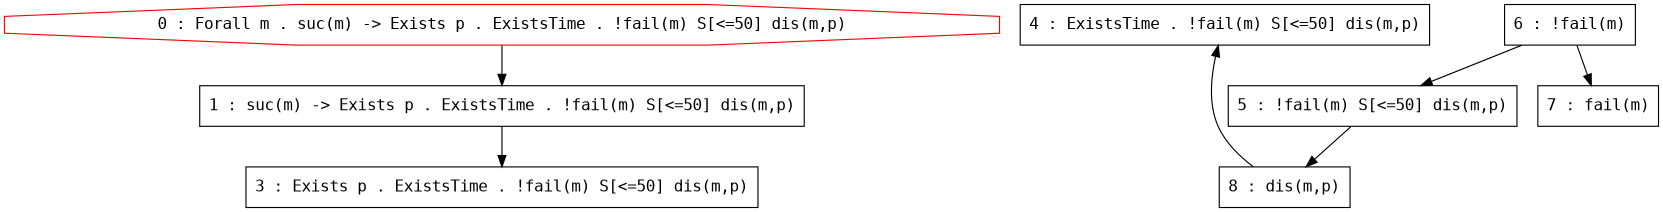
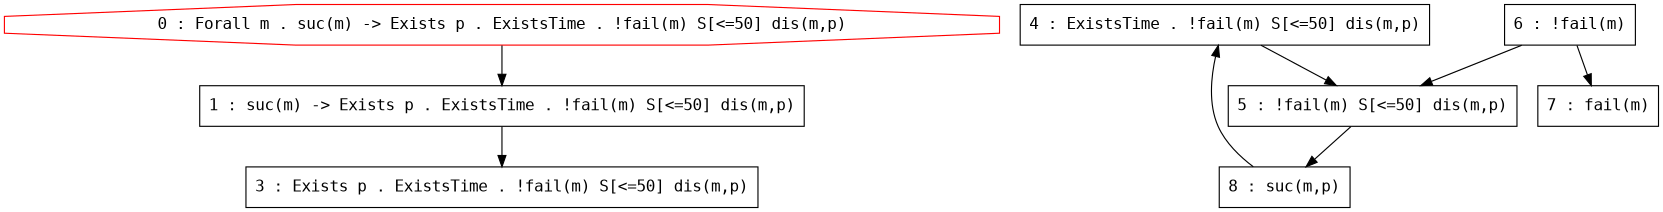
edge "4 : ExistsTime . !fail(m) S[<=50] dis(m,p)" -> "5 : !fail(m) S[<=50] dis(m,p)": added
node "8 : dis(m,p)": label "8 : dis(m,p)" -> "8 : suc(m,p)"
